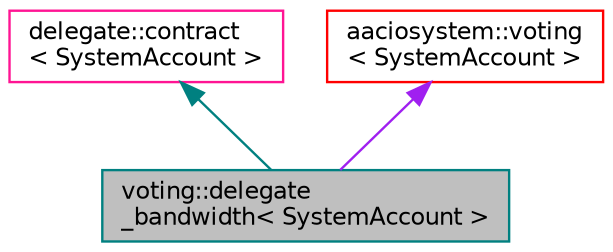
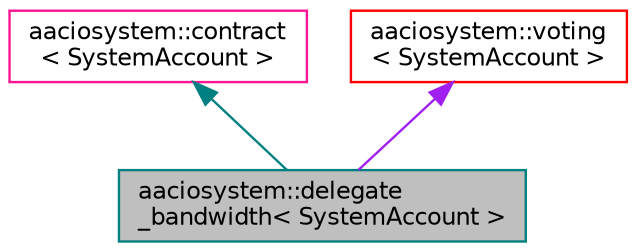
node "delegate::contract < SystemAccount >": label "delegate::contract < SystemAccount >" -> "aaciosystem::contract < SystemAccount >"
node "voting::delegate _bandwidth< SystemAccount >": label "voting::delegate _bandwidth< SystemAccount >" -> "aaciosystem::delegate _bandwidth< SystemAccount >"
